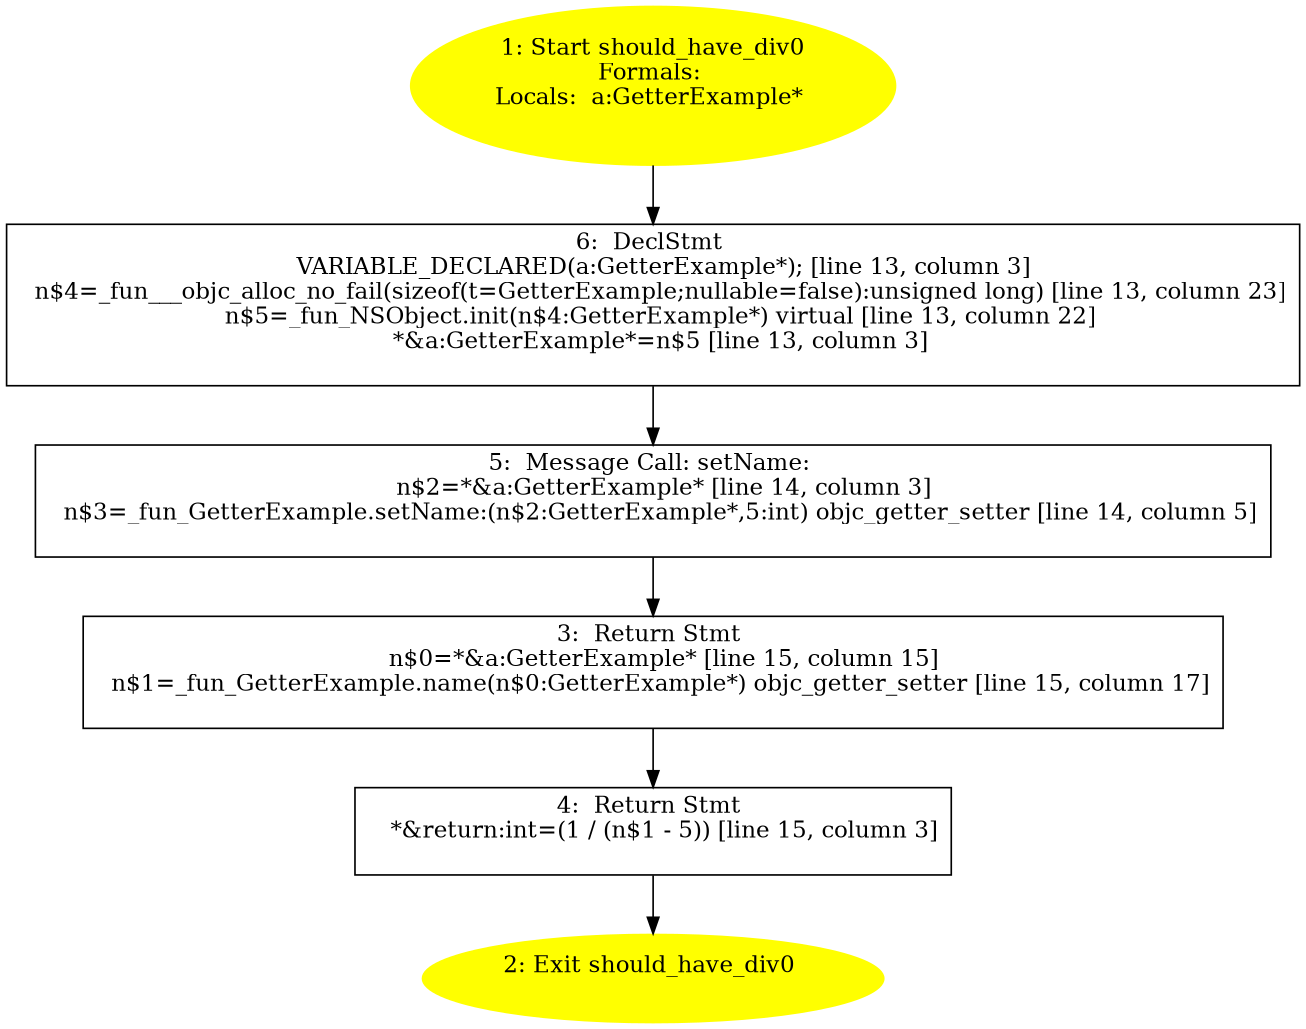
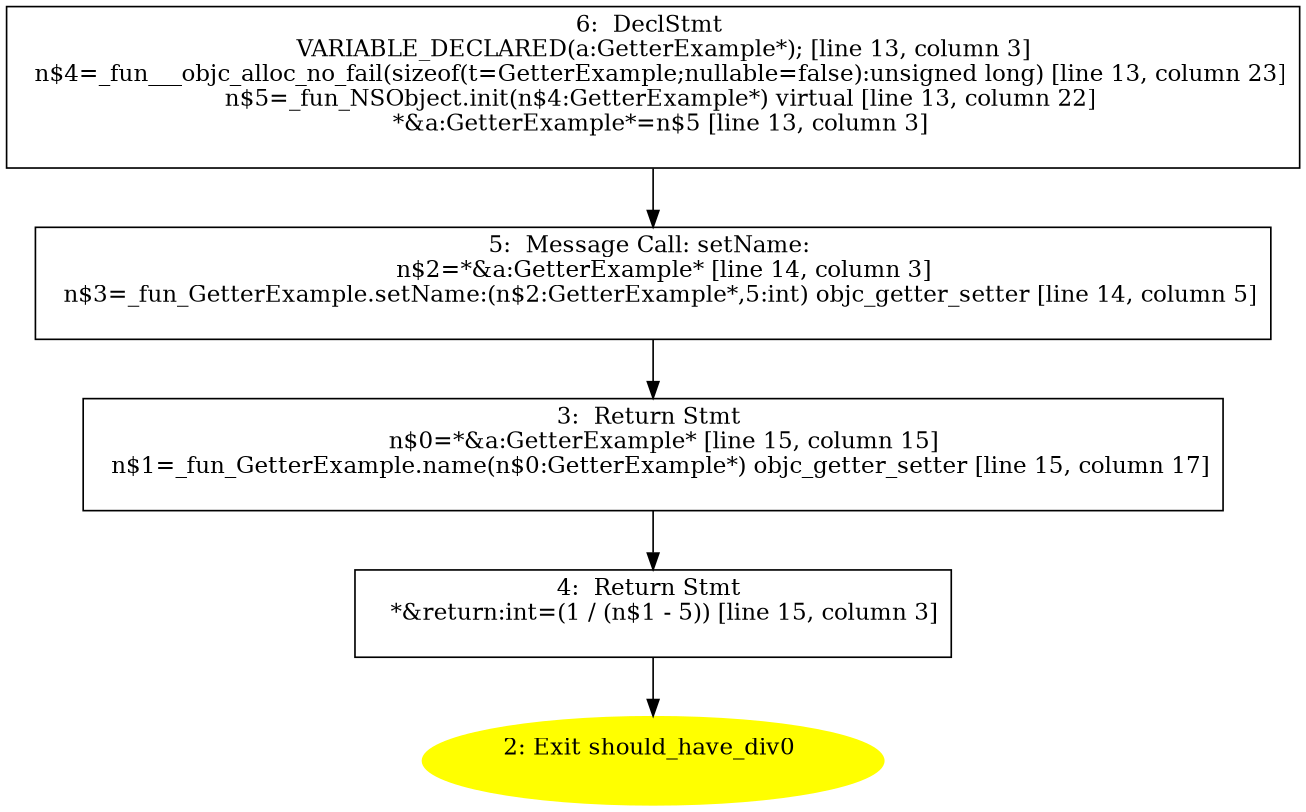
node "1: Start should_have_div0 Formals: Locals:  a:GetterExample*": removed
